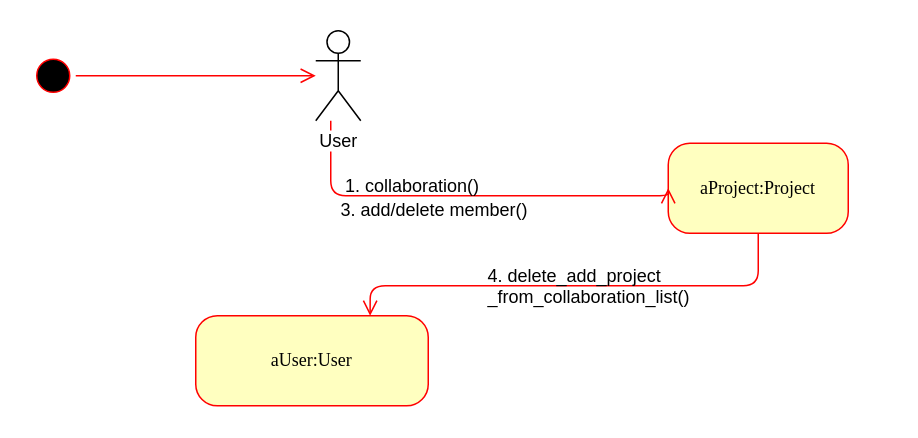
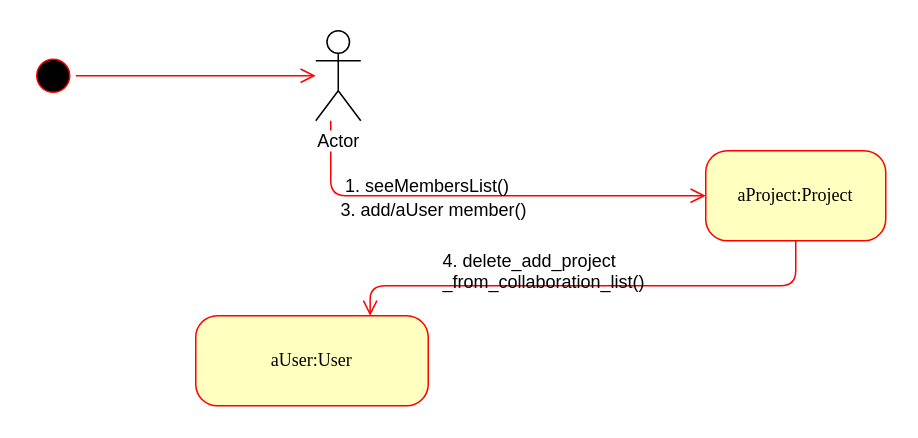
node "User": label "User" -> "Actor"
node "1. collaboration()": label "1. collaboration()" -> "1. seeMembersList()"
node "aProject:Project": moved (758, 188) -> (796, 196)
node "3. add/delete member()": label "3. add/delete member()" -> "3. add/aUser member()"
node "4. delete_add_project _from_collaboration_list()": moved (613, 284) -> (568, 269)
